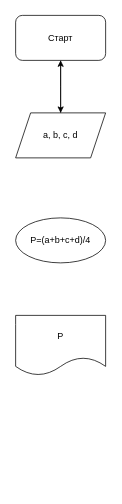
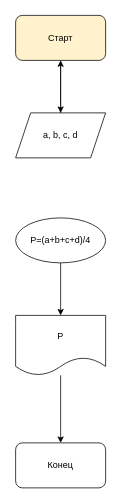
node "Старт": fillcolor #ffffff -> #fff2cc
edge "P=(a+b+c+d)/4" -> "P": added
edge "P" -> "Конец": added
node "Конец": added
